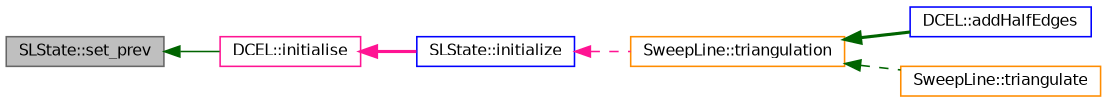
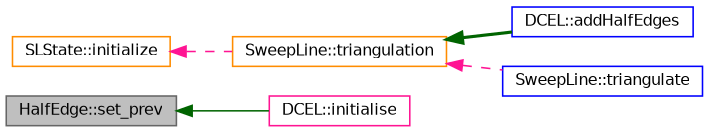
node "SLState::set_prev": label "SLState::set_prev" -> "HalfEdge::set_prev"
edge "SLState::initialize" -> "DCEL::initialise": removed
node "SLState::initialize": color blue -> darkorange
edge "SweepLine::triangulate" -> "SweepLine::triangulation": color darkgreen -> deeppink
node "SweepLine::triangulate": color darkorange -> blue
